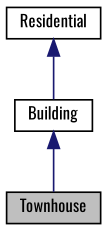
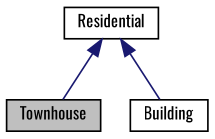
edge "Townhouse" -> "Building": now "Townhouse" -> "Residential"
